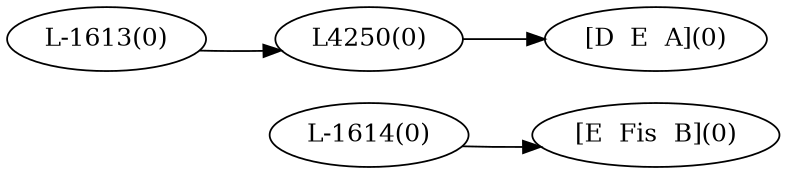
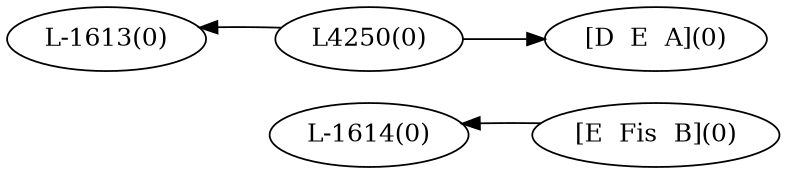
edge "L-1613(0)" -> "L4250(0)": reversed
edge "L-1614(0)" -> "[E  Fis  B](0)": reversed
